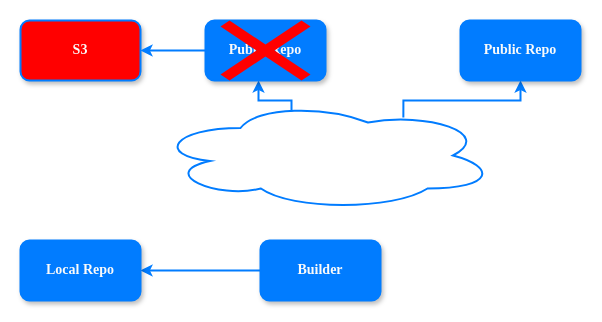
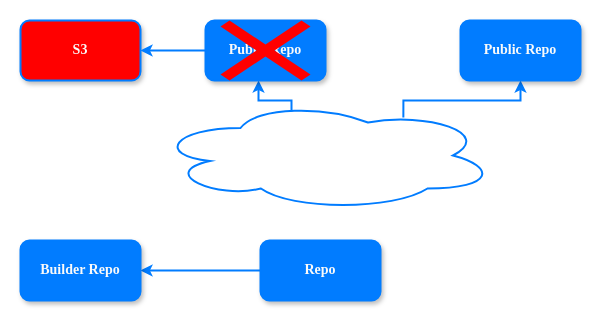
node "Local Repo": label "Local Repo" -> "Builder Repo"
node "Builder": label "Builder" -> "Repo"
